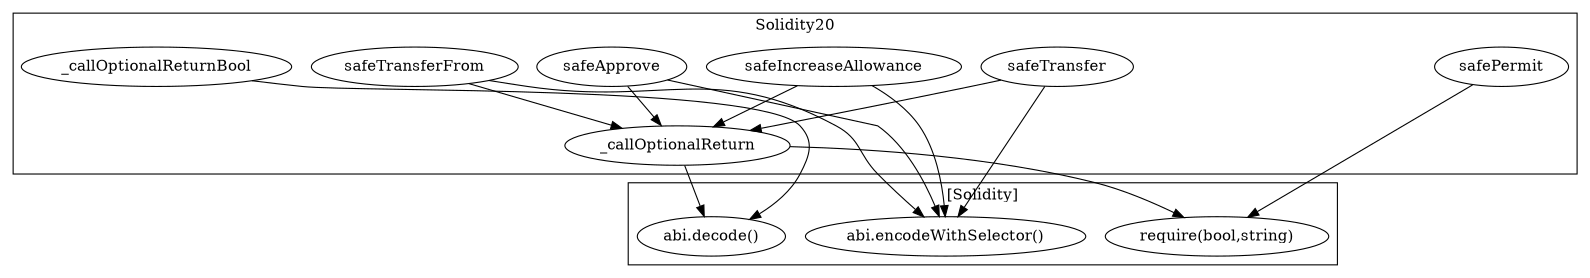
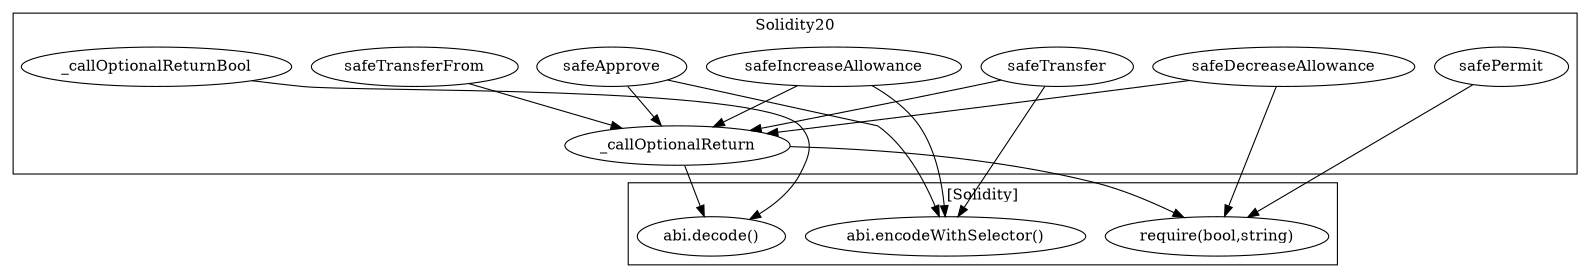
node "safeDecreaseAllowance": added
edge "safeTransferFrom" -> "abi.encodeWithSelector()": removed
